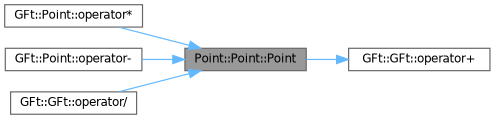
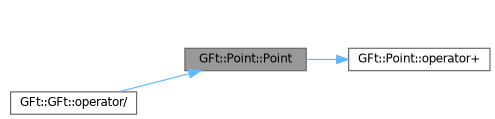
node "GFt::Point::operator*": removed
node "GFt::Point::operator-": removed
node "Point::Point::Point": label "Point::Point::Point" -> "GFt::Point::Point"
node "GFt::GFt::operator+": label "GFt::GFt::operator+" -> "GFt::Point::operator+"
